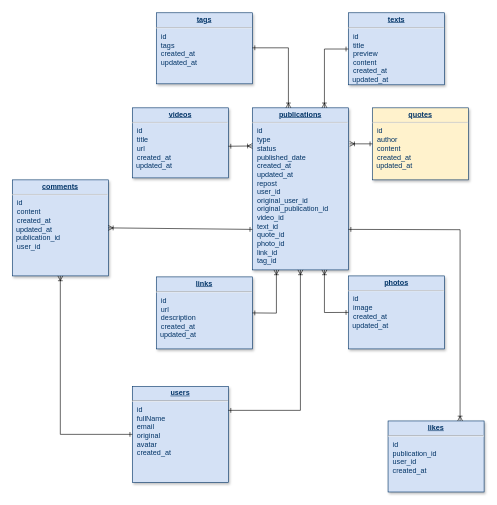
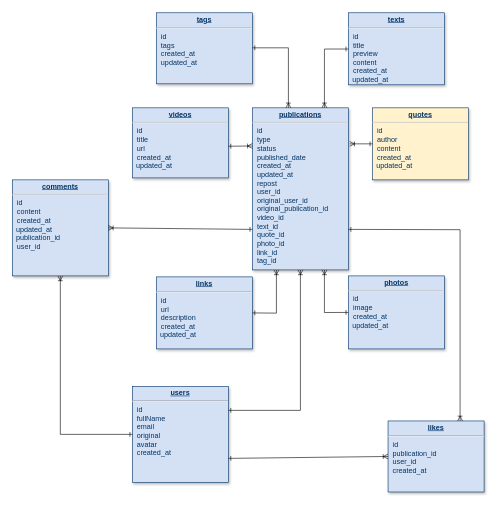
edge "users id fullName email original avatar created_at" -- "likes id publication_id user_id created_at": added
